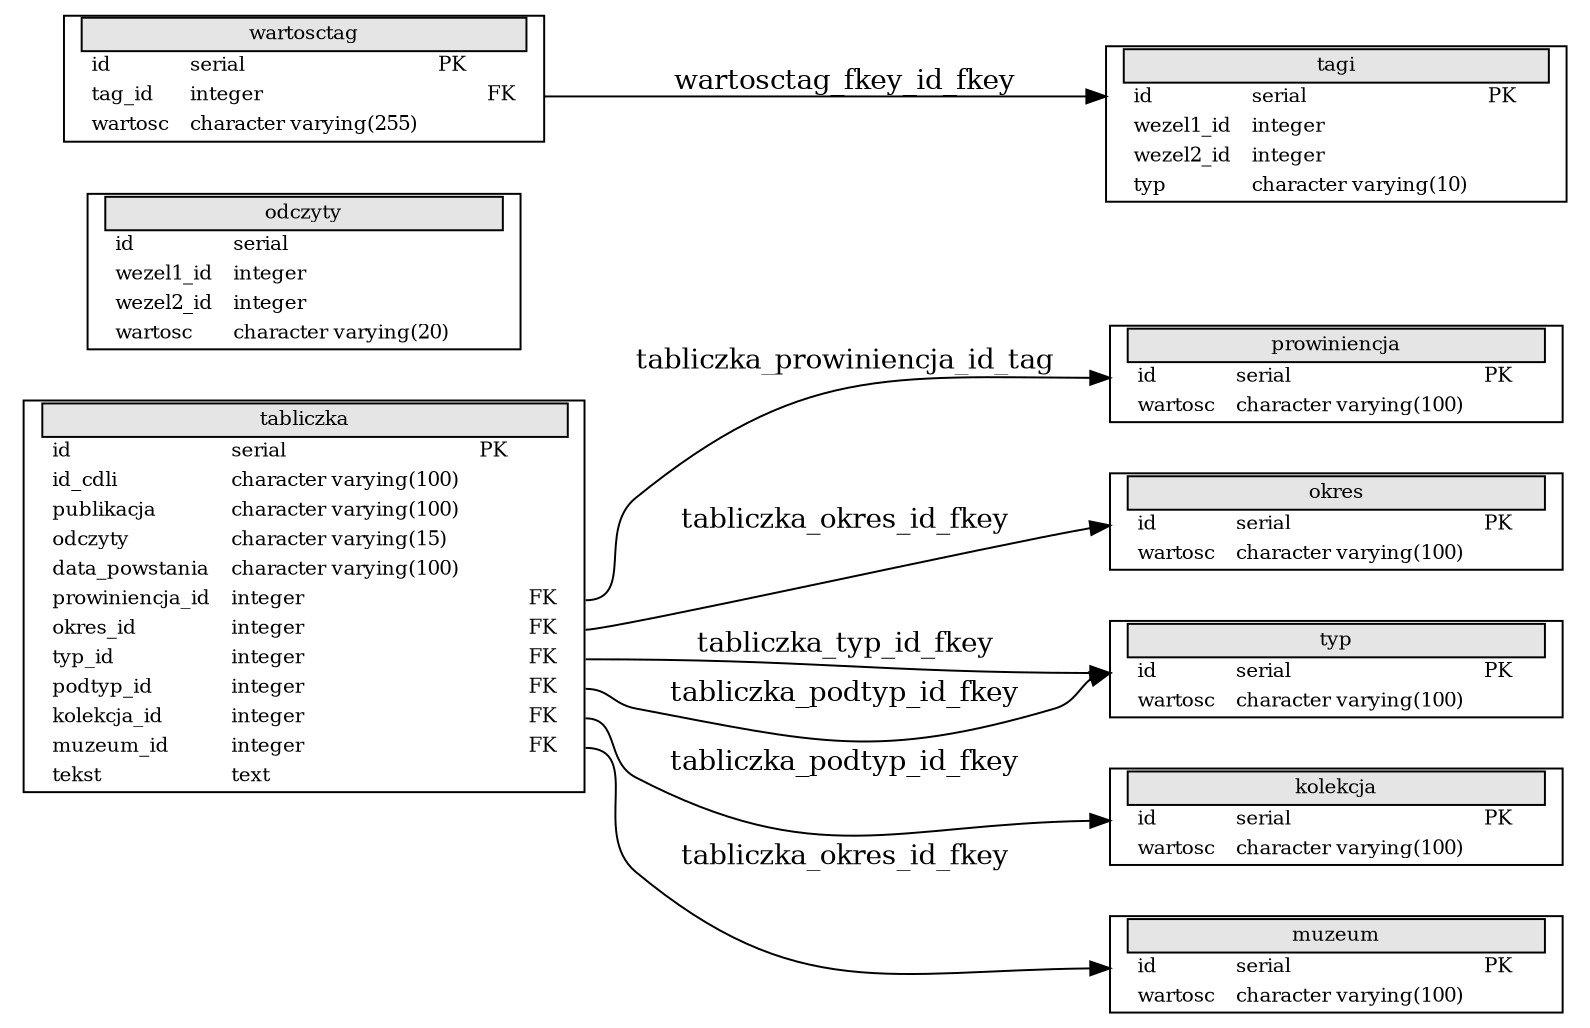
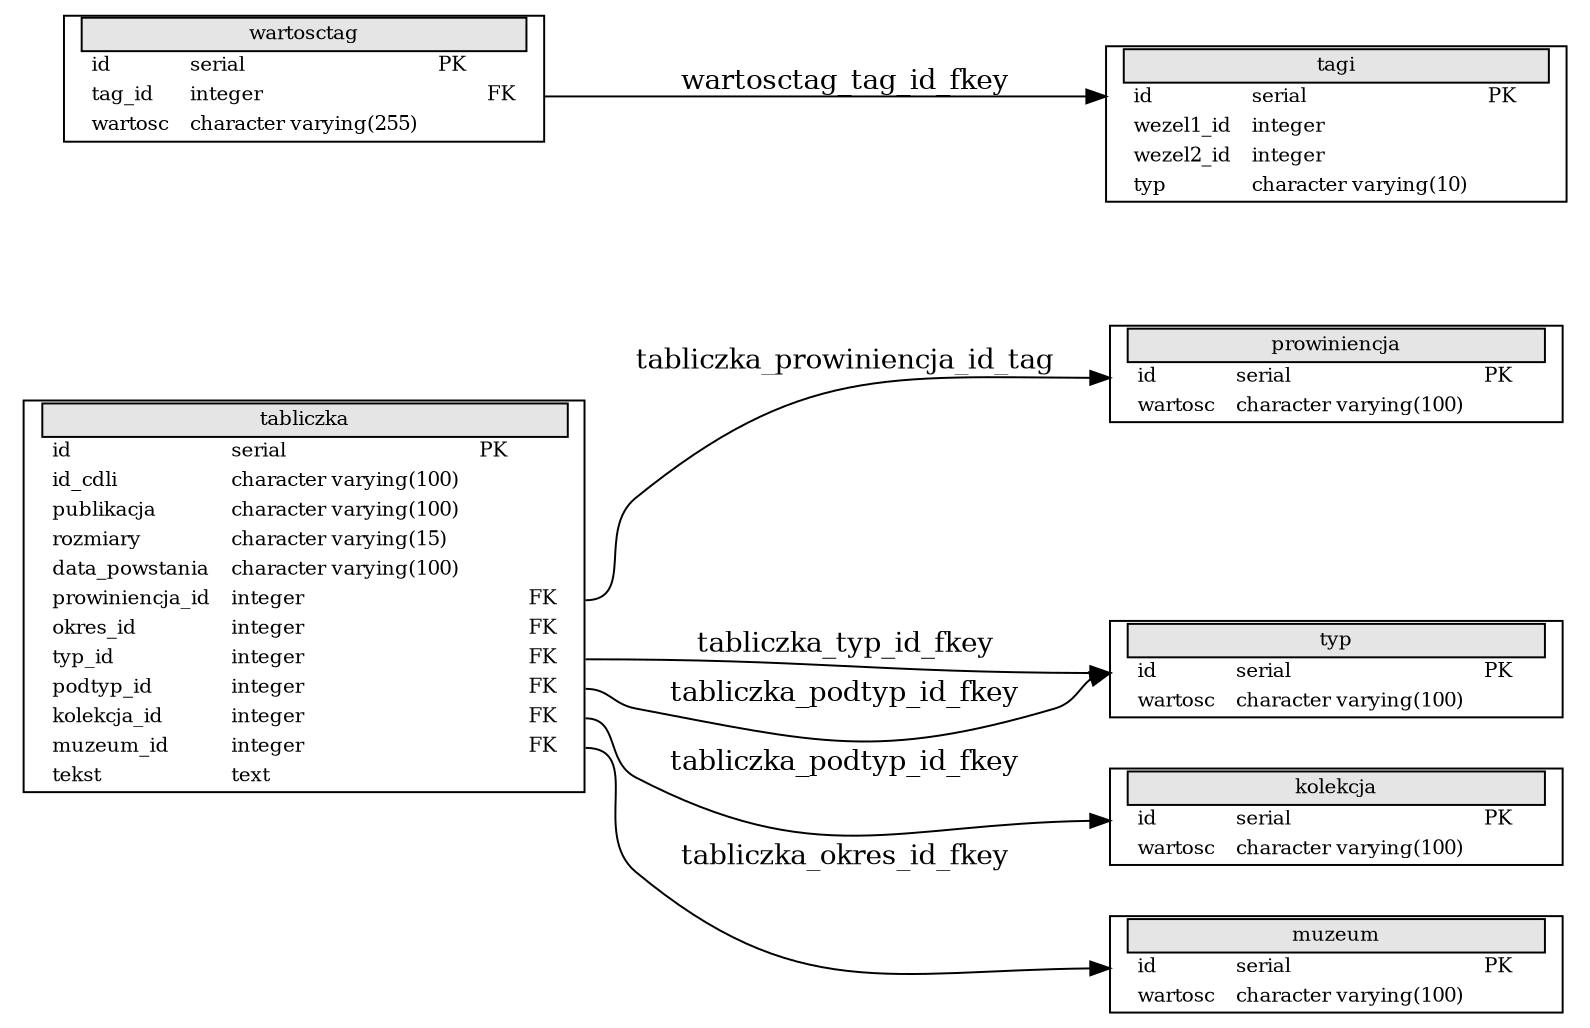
edge "wartosctag" -> "tagi": label "wartosctag_fkey_id_fkey" -> "wartosctag_tag_id_fkey"
node "odczyty": removed
node "okres": removed
node "tabliczka": text "odczyty" -> "rozmiary"
